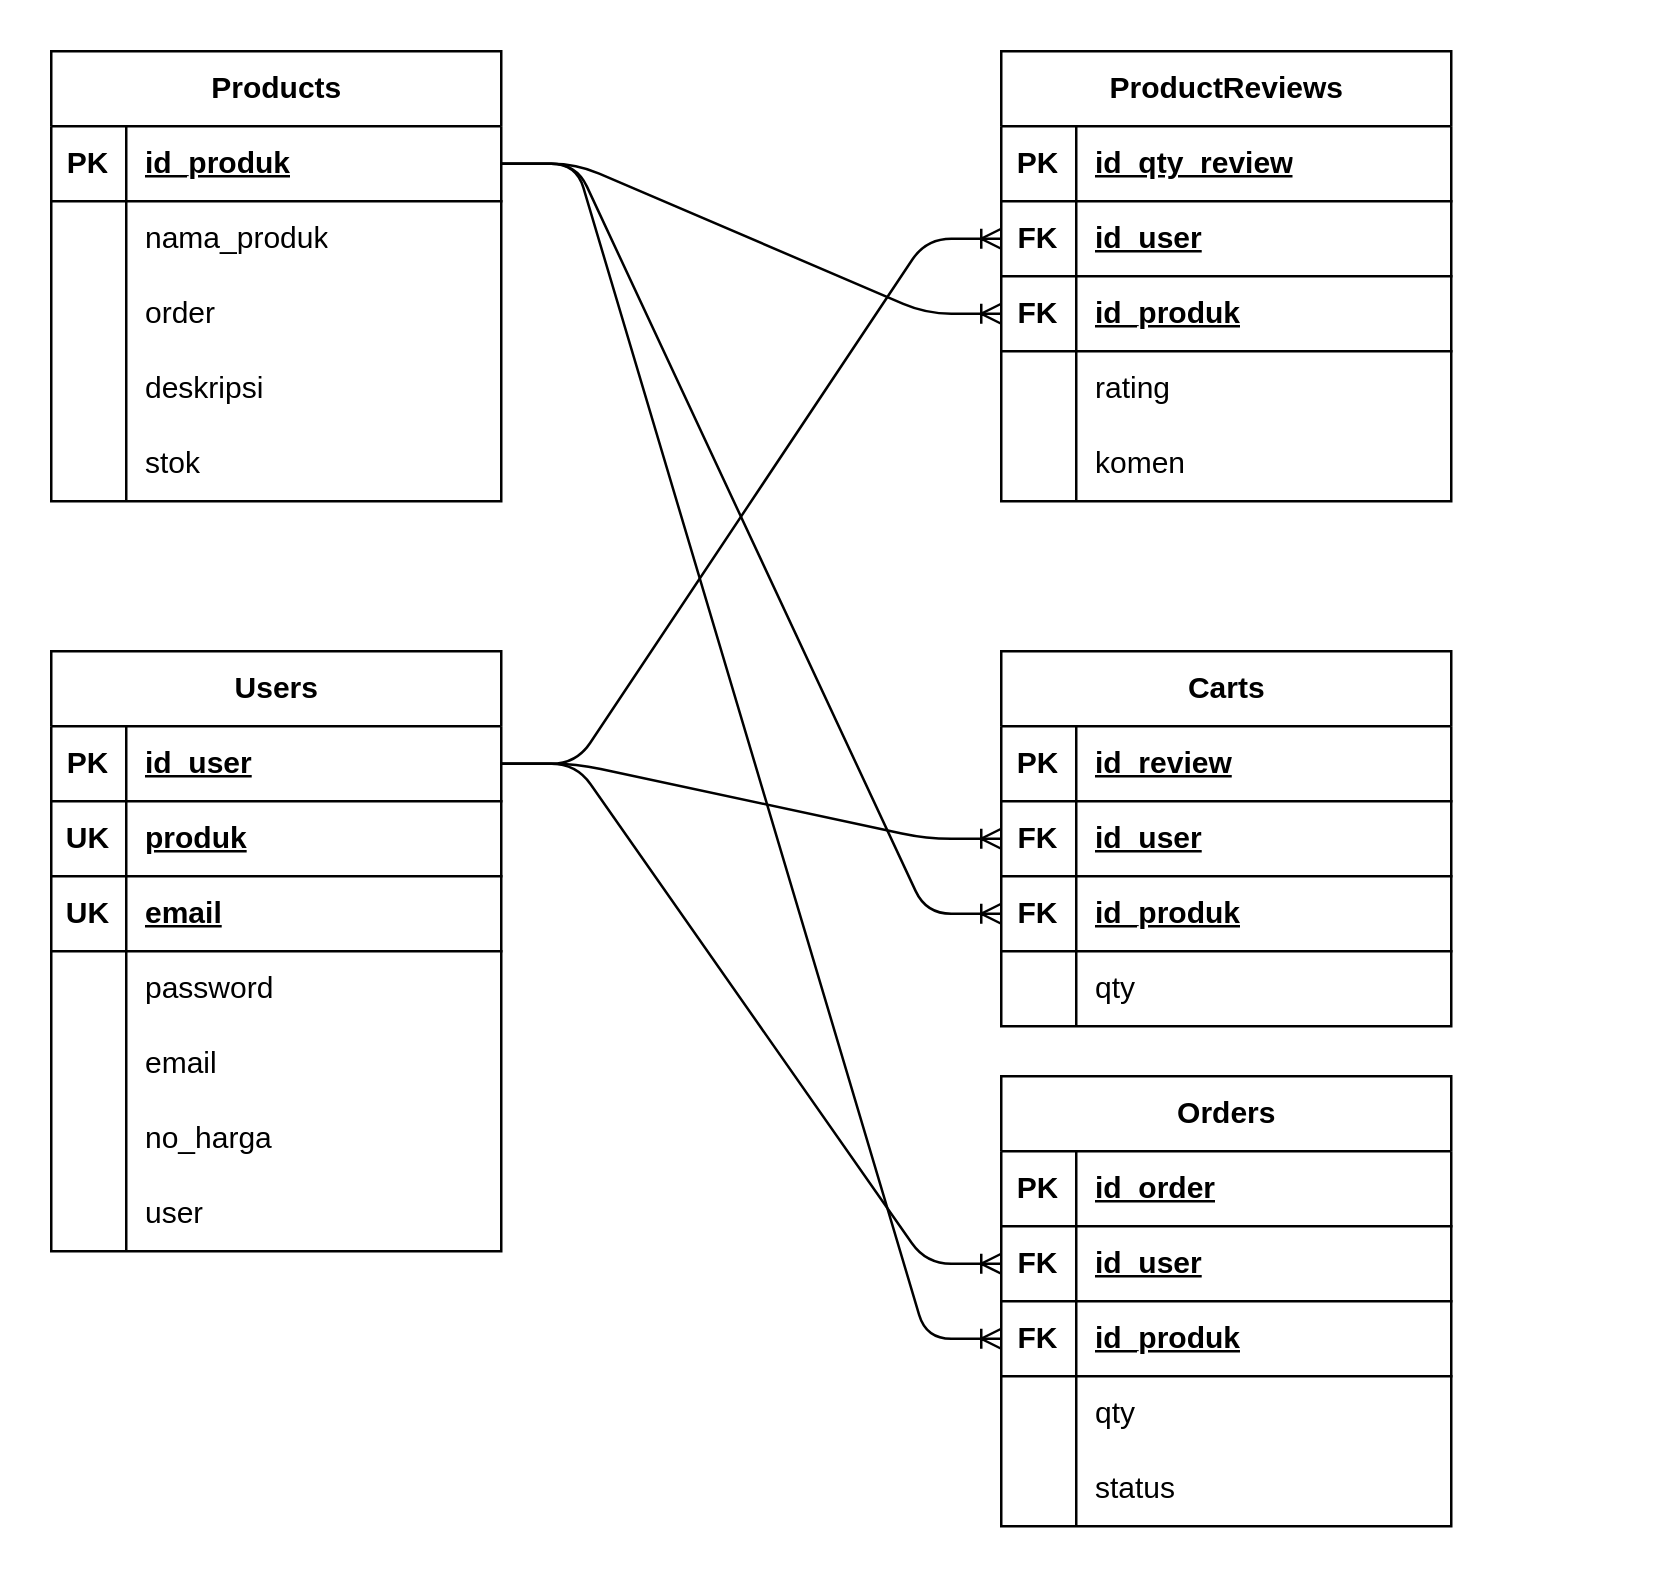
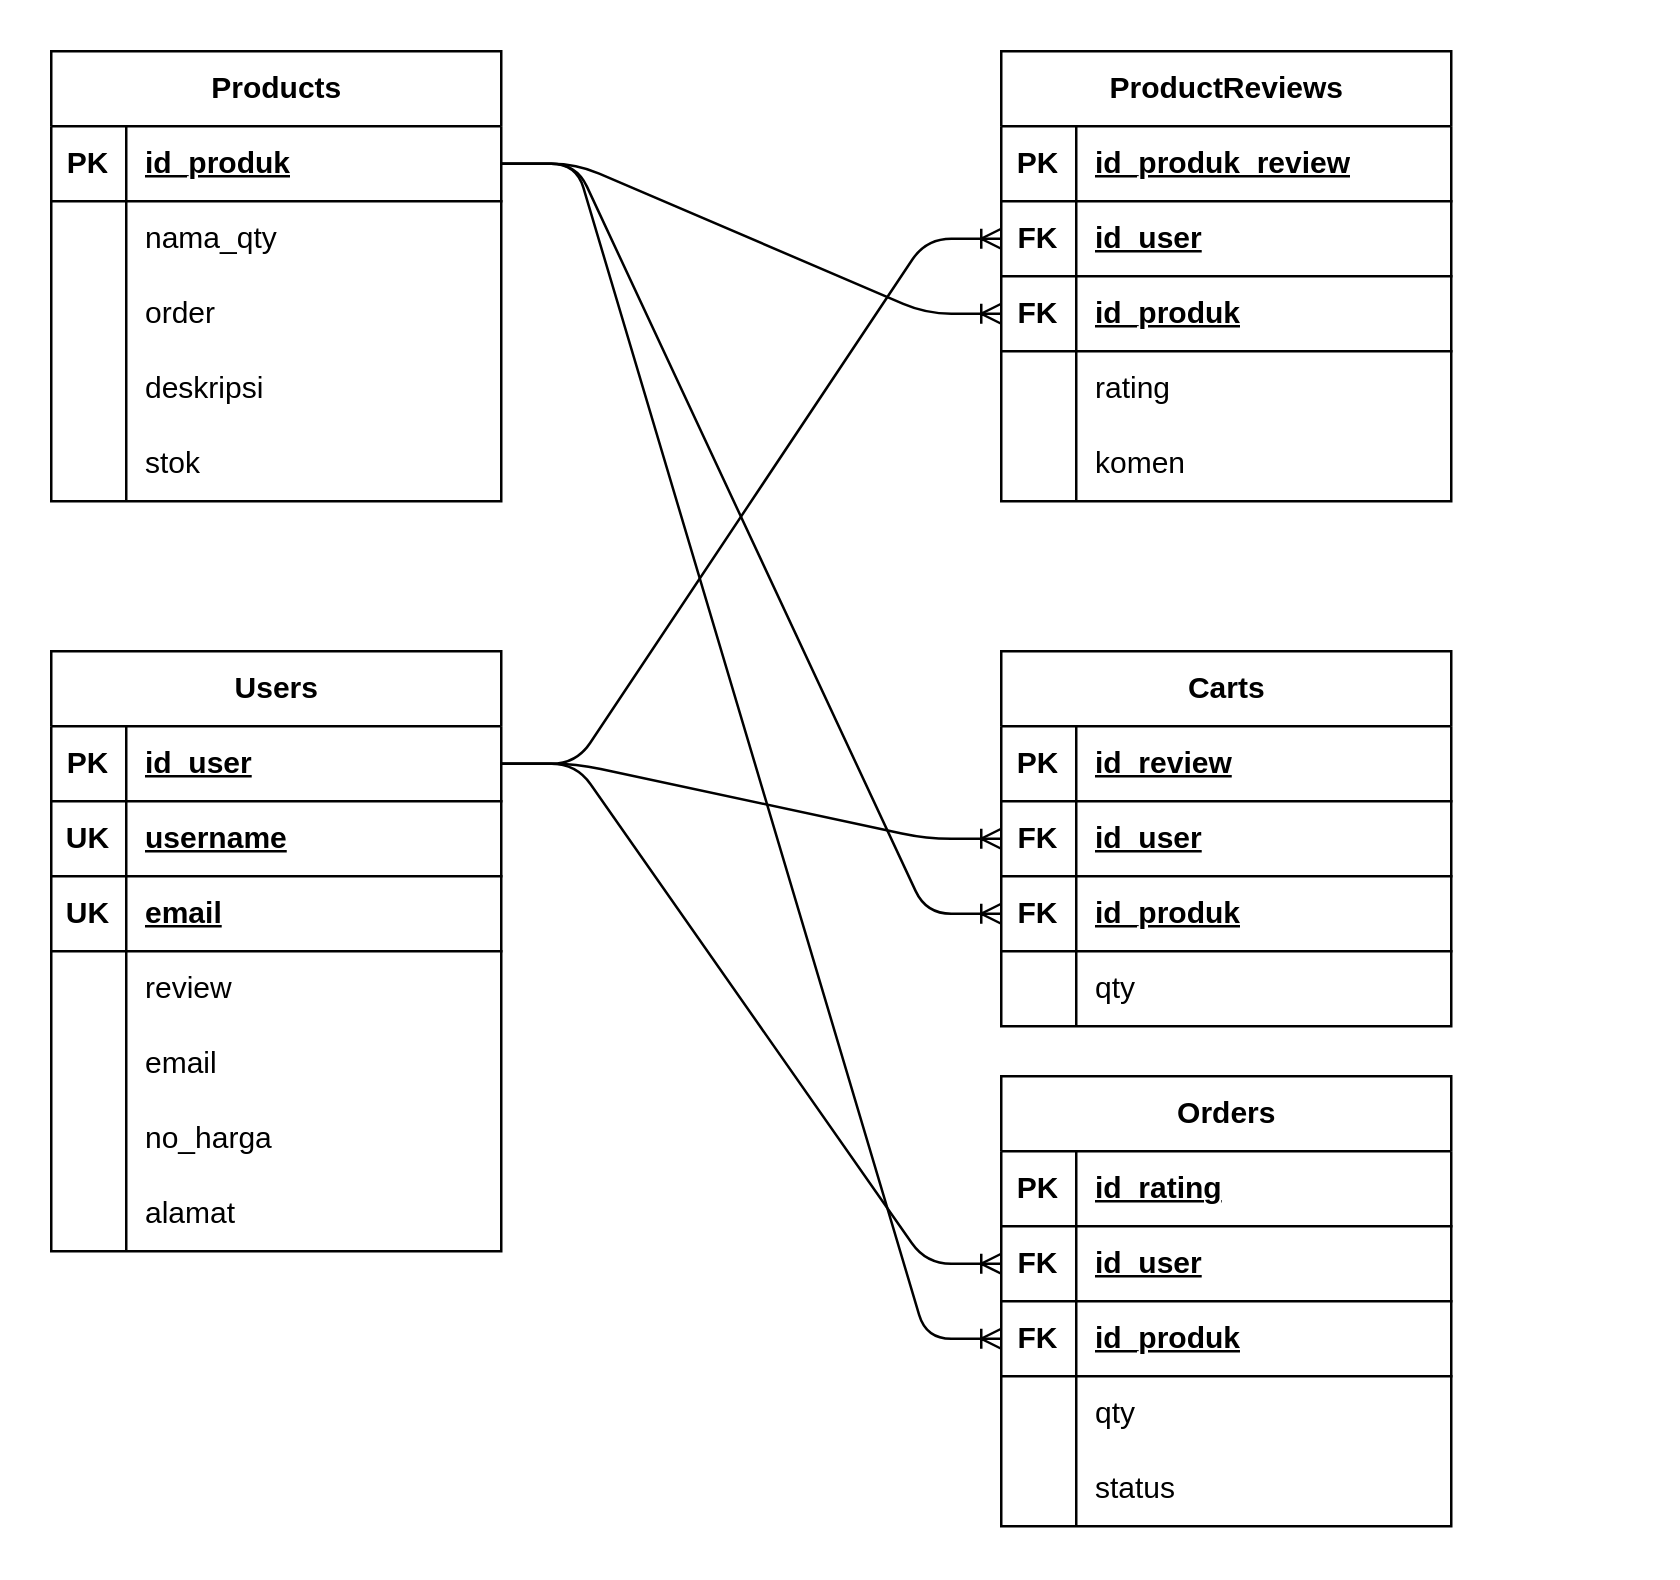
node "id_qty_review": label "id_qty_review" -> "id_produk_review"
node "nama_produk": label "nama_produk" -> "nama_qty"
node "produk": label "produk" -> "username"
node "password": label "password" -> "review"
node "id_order": label "id_order" -> "id_rating"
node "user": label "user" -> "alamat"
